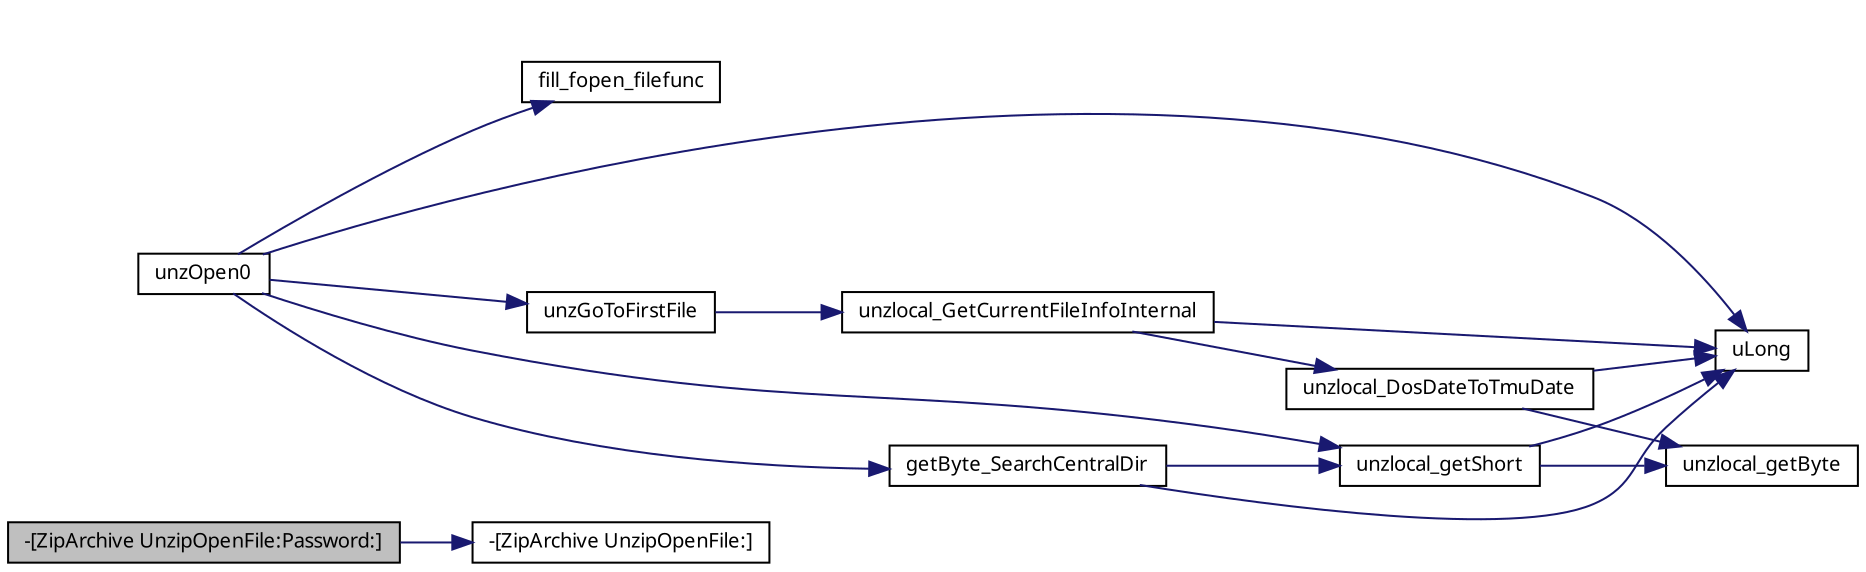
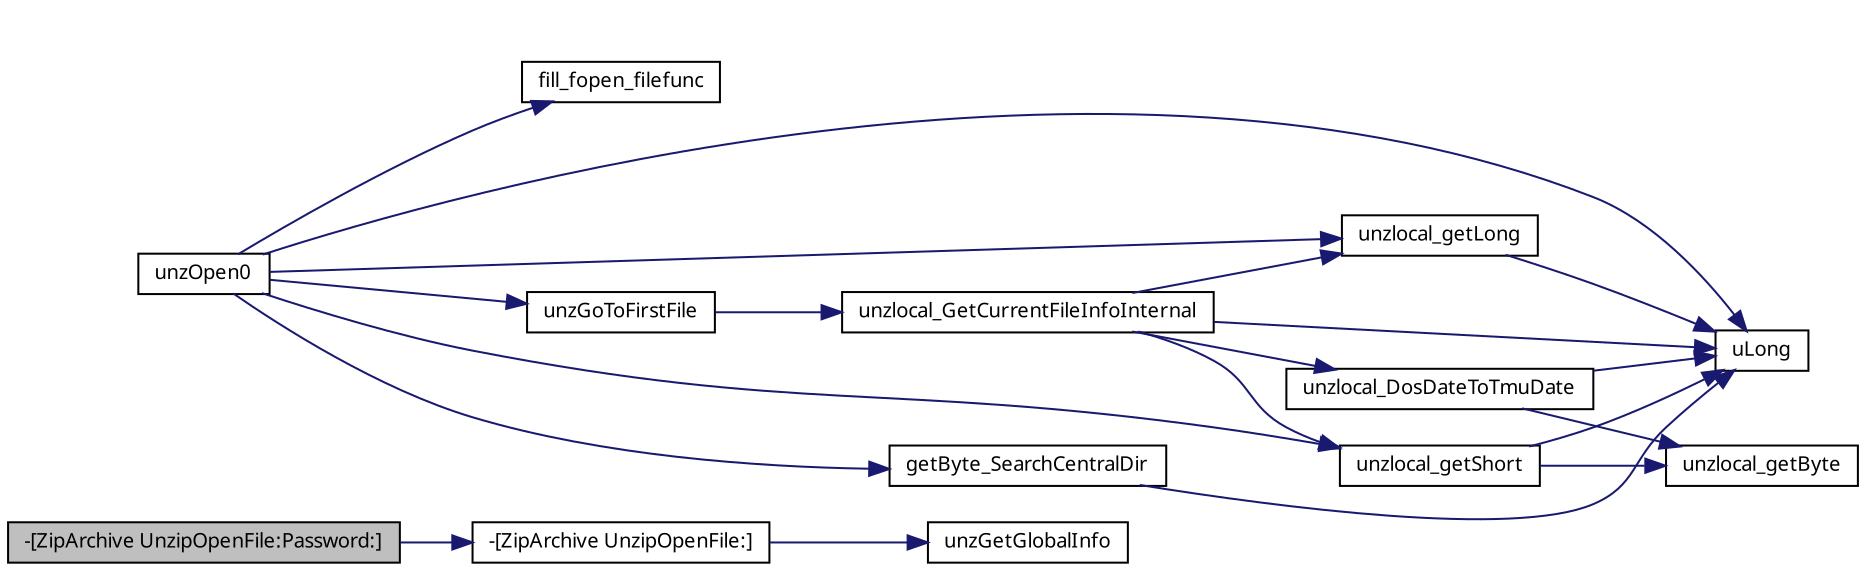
node "unzlocal_getLong": added
edge "getByte_SearchCentralDir" -> "unzlocal_getShort": now "unzlocal_GetCurrentFileInfoInternal" -> "unzlocal_getShort"
node "unzGetGlobalInfo": added
